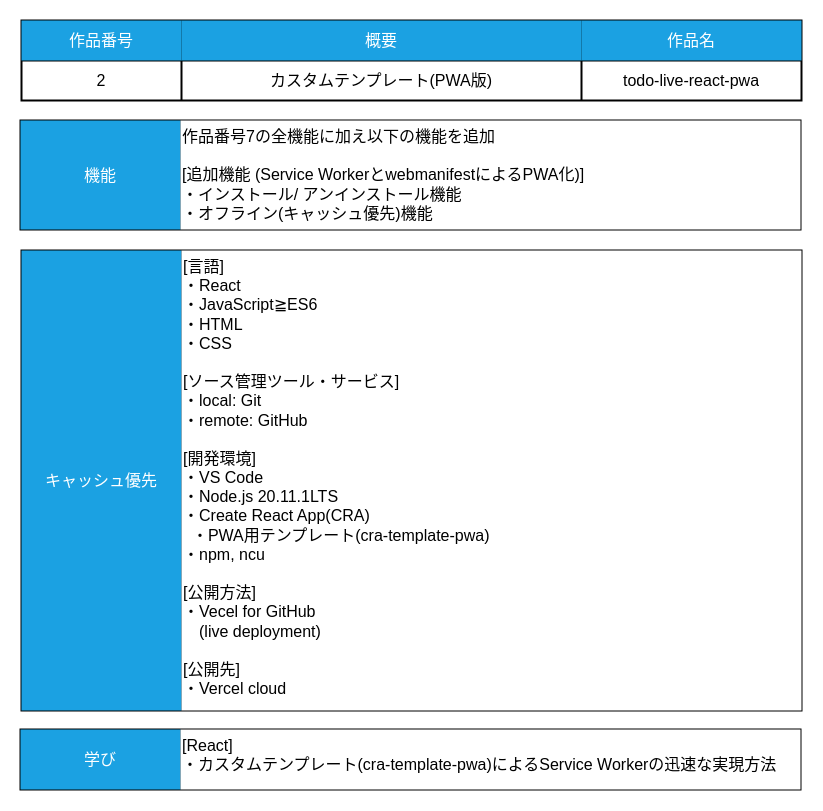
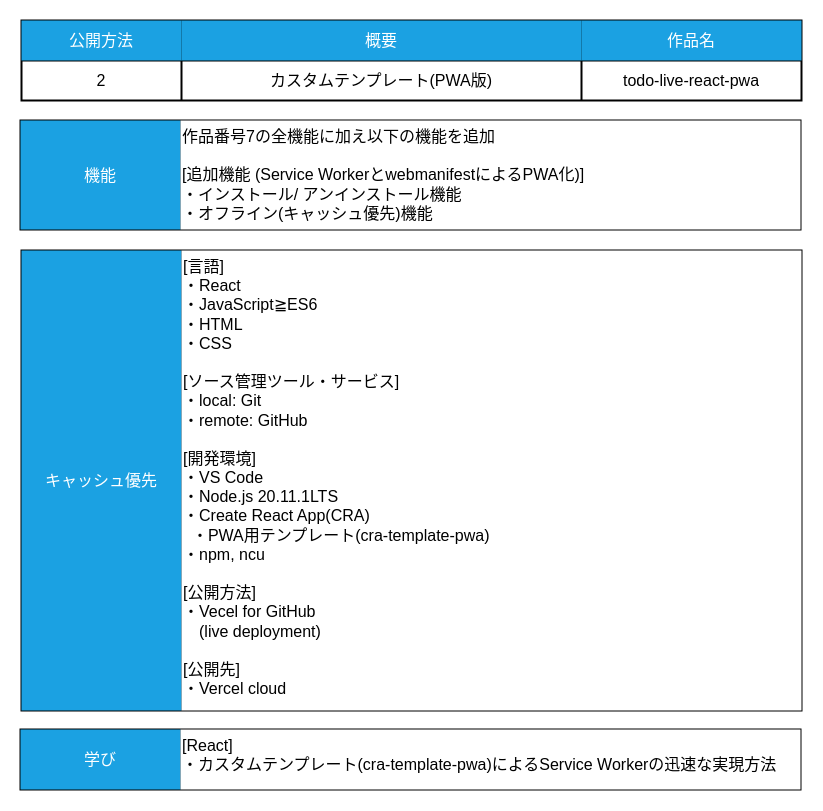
node "作品番号": label "作品番号" -> "公開方法"
